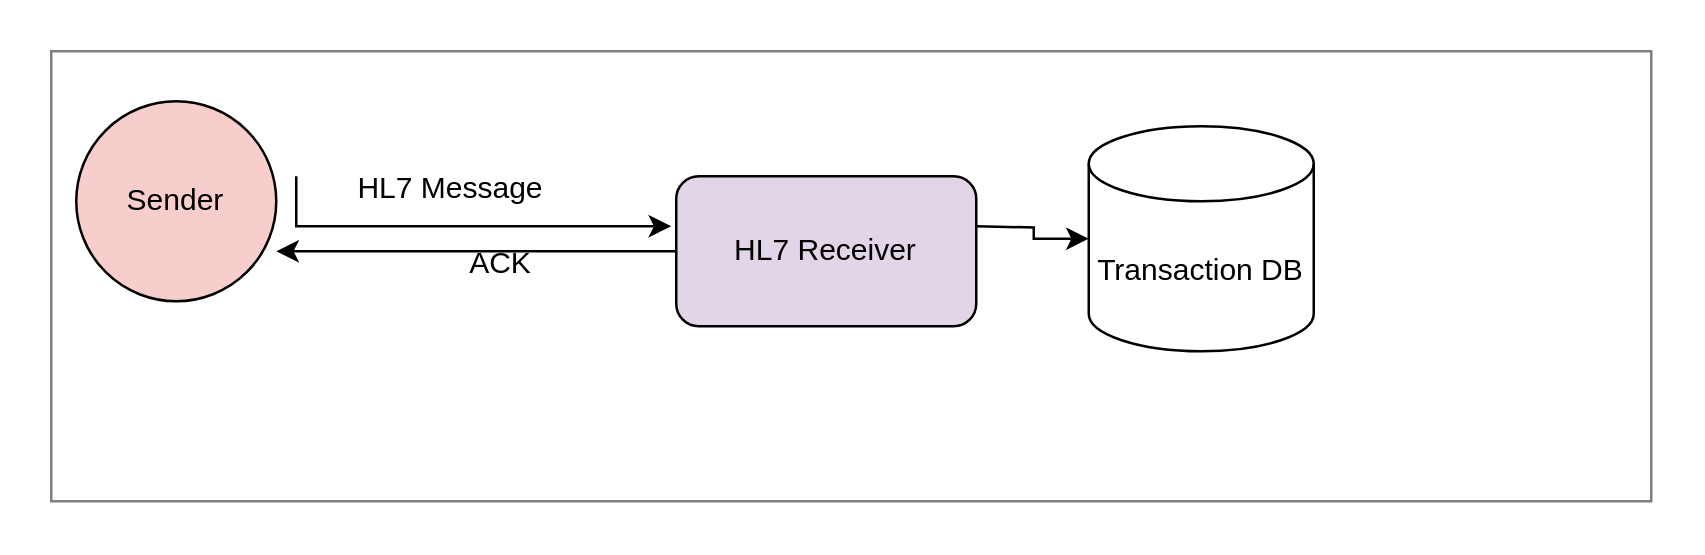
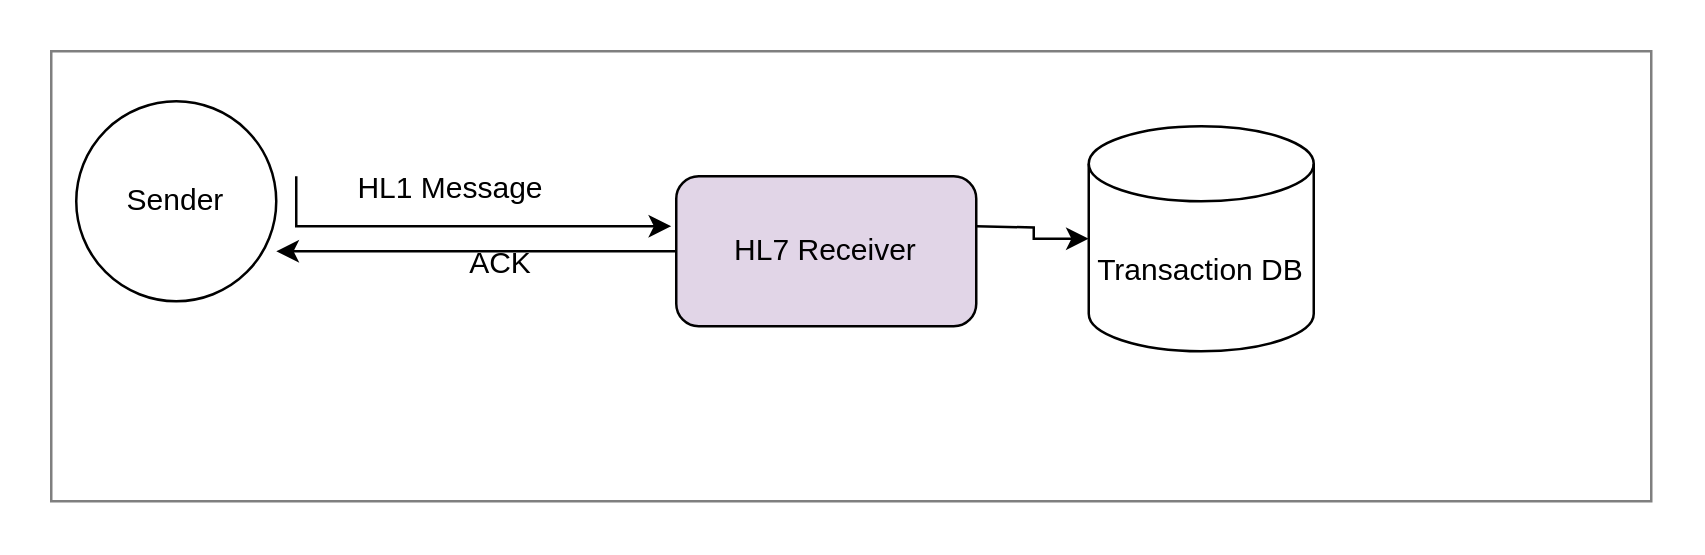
node "HL7 Message": label "HL7 Message" -> "HL1 Message"
node "Sender": fillcolor #f8cecc -> #ffffff
